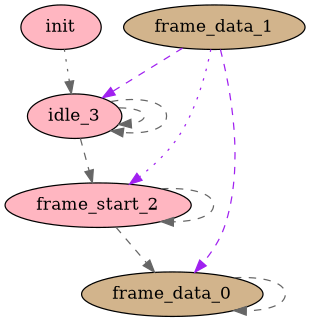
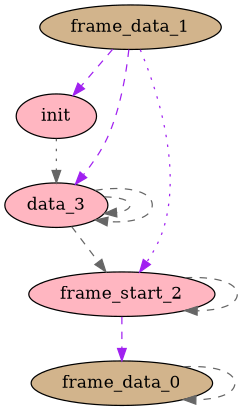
node "idle_3": label "idle_3" -> "data_3"
edge "frame_data_1" -> "frame_data_0": now "frame_data_1" -> "init"
edge "frame_start_2" -> "frame_data_0": color gray40 -> purple
